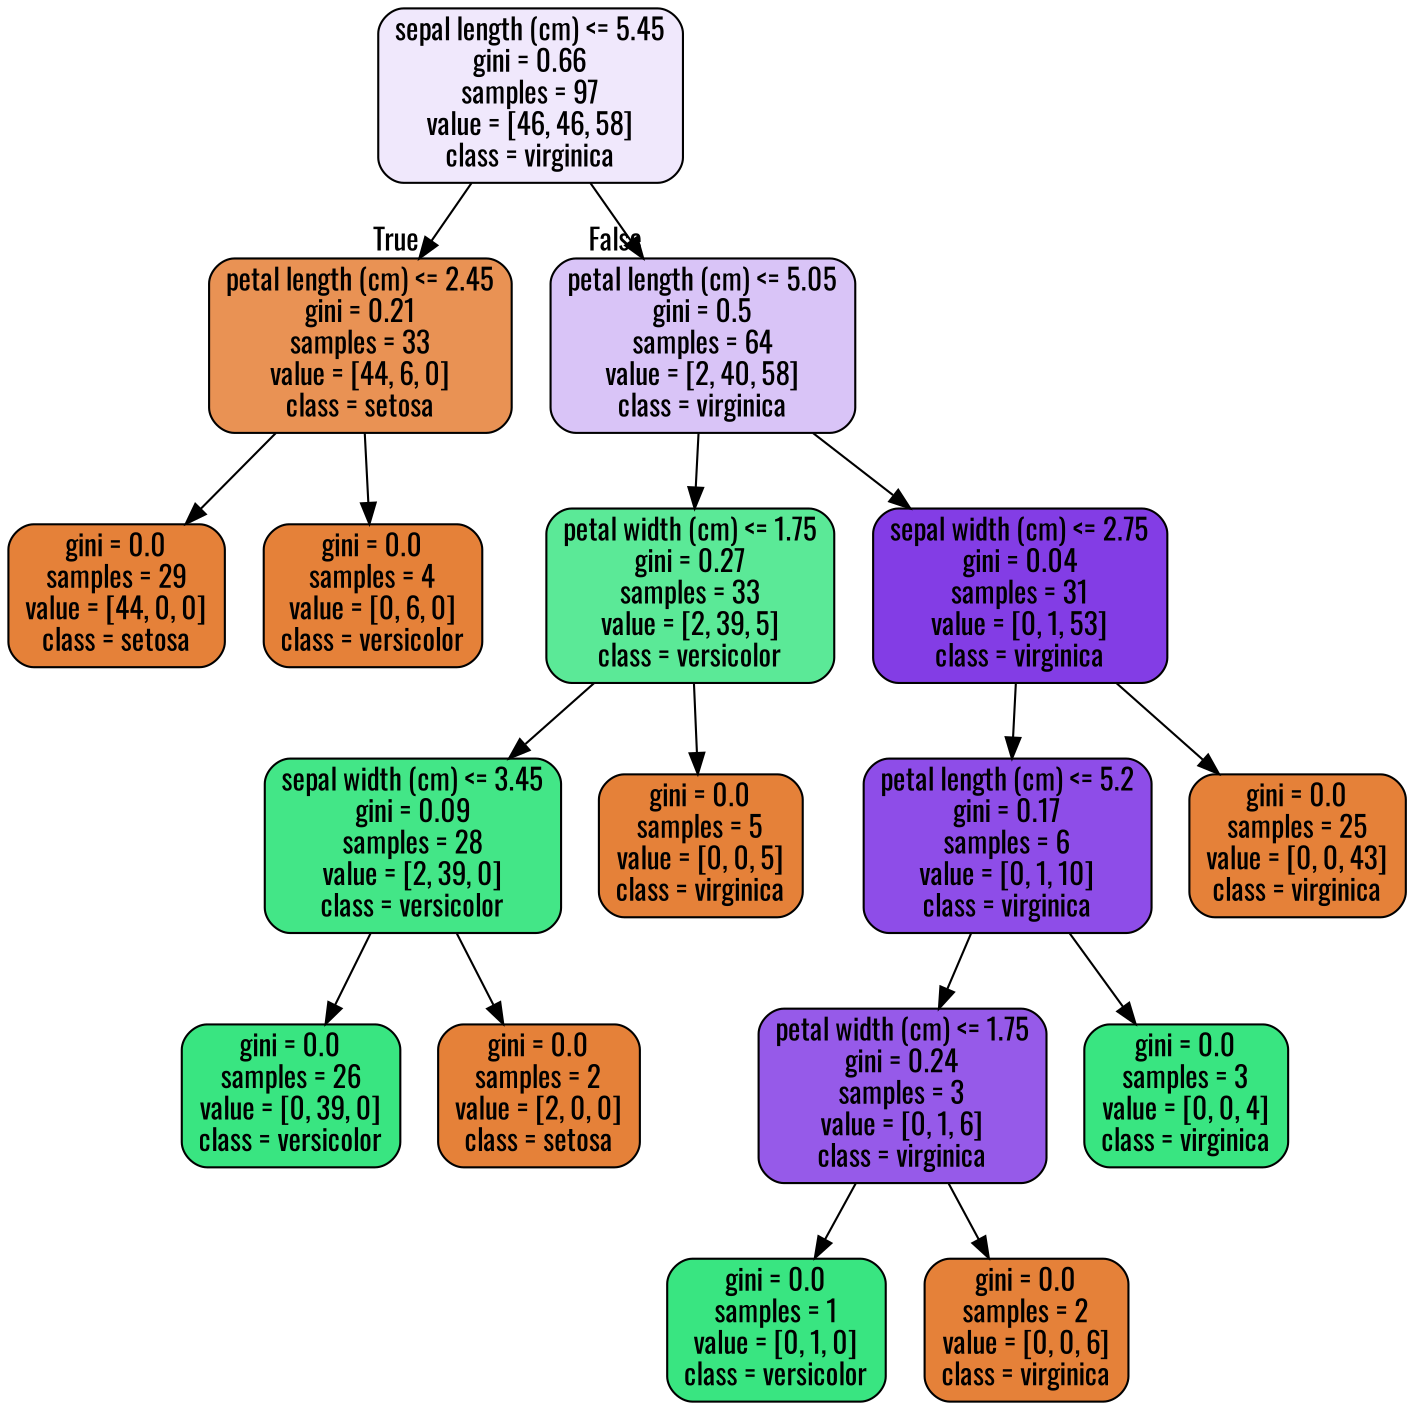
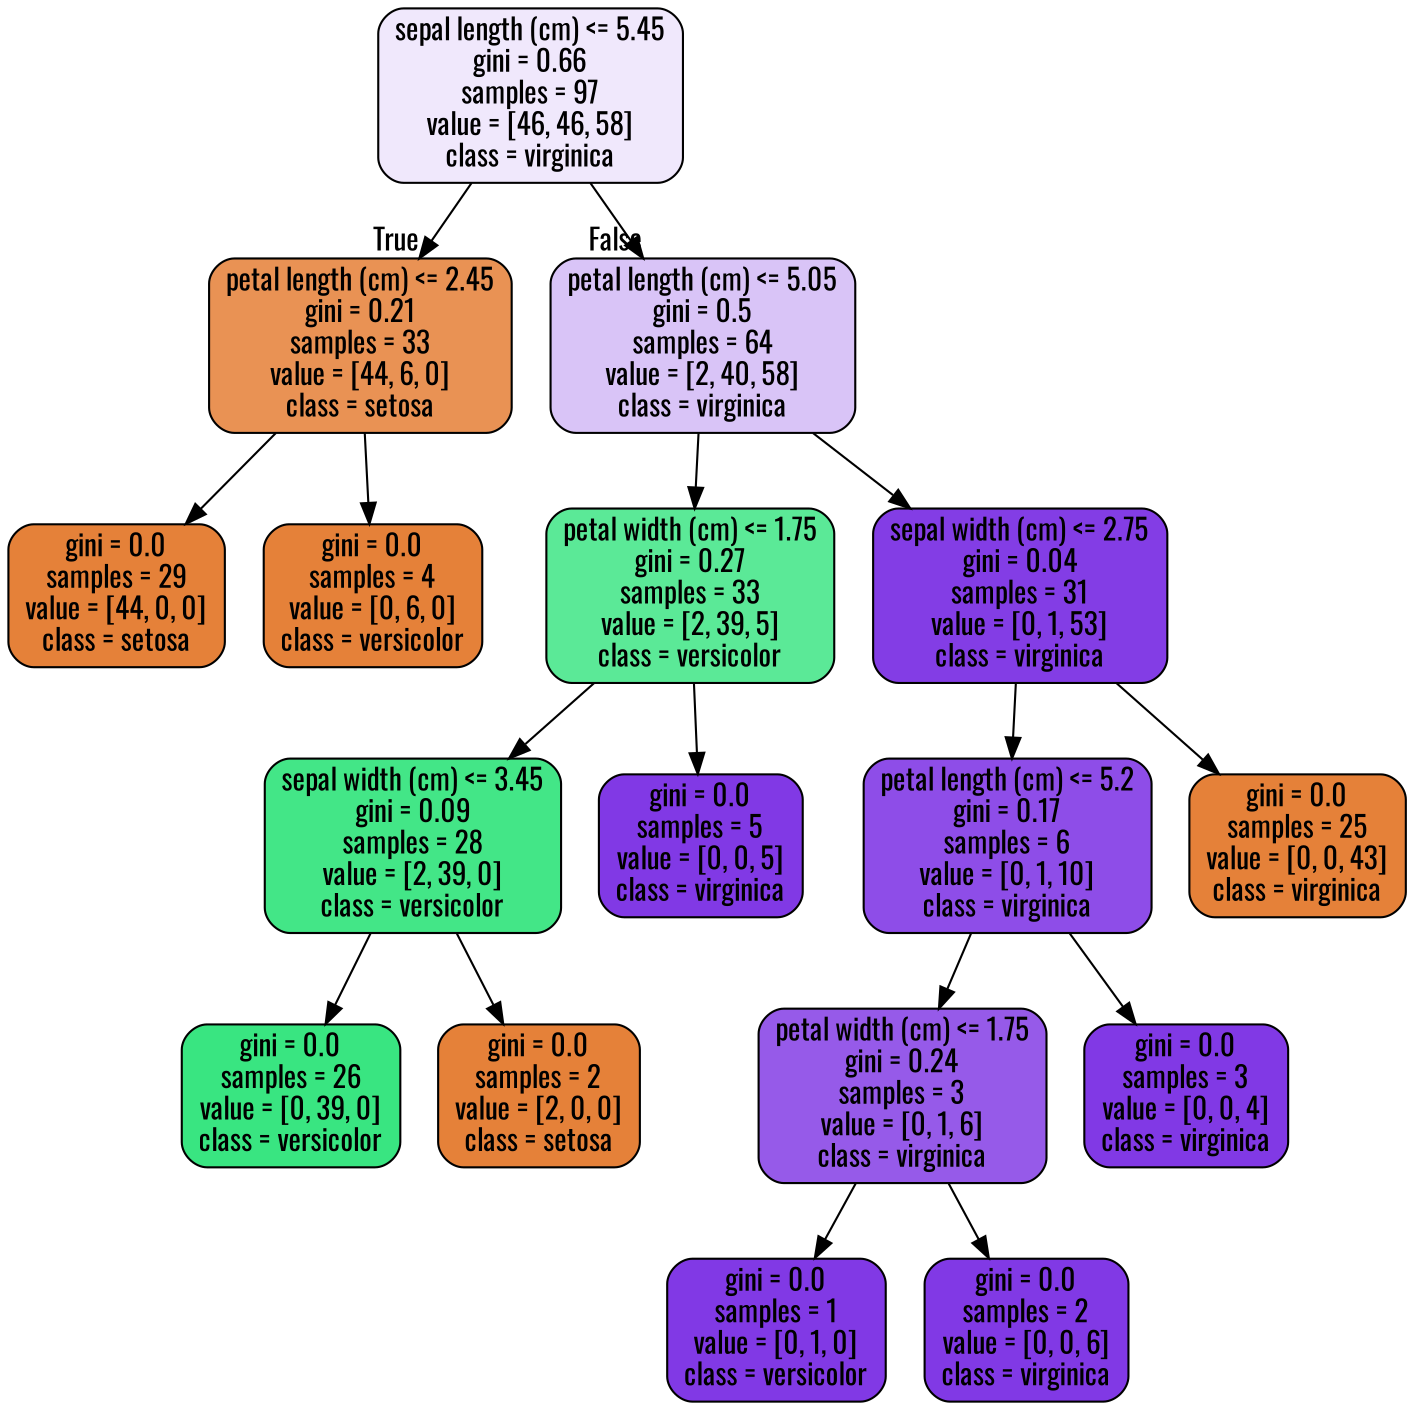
node "gini = 0.0 samples = 5 value = [0, 0, 5] class = virginica": fillcolor #e58139 -> #8139e5
node "gini = 0.0 samples = 3 value = [0, 0, 4] class = virginica": fillcolor #39e581 -> #8139e5
node "gini = 0.0 samples = 1 value = [0, 1, 0] class = versicolor": fillcolor #39e581 -> #8139e5
node "gini = 0.0 samples = 2 value = [0, 0, 6] class = virginica": fillcolor #e58139 -> #8139e5
